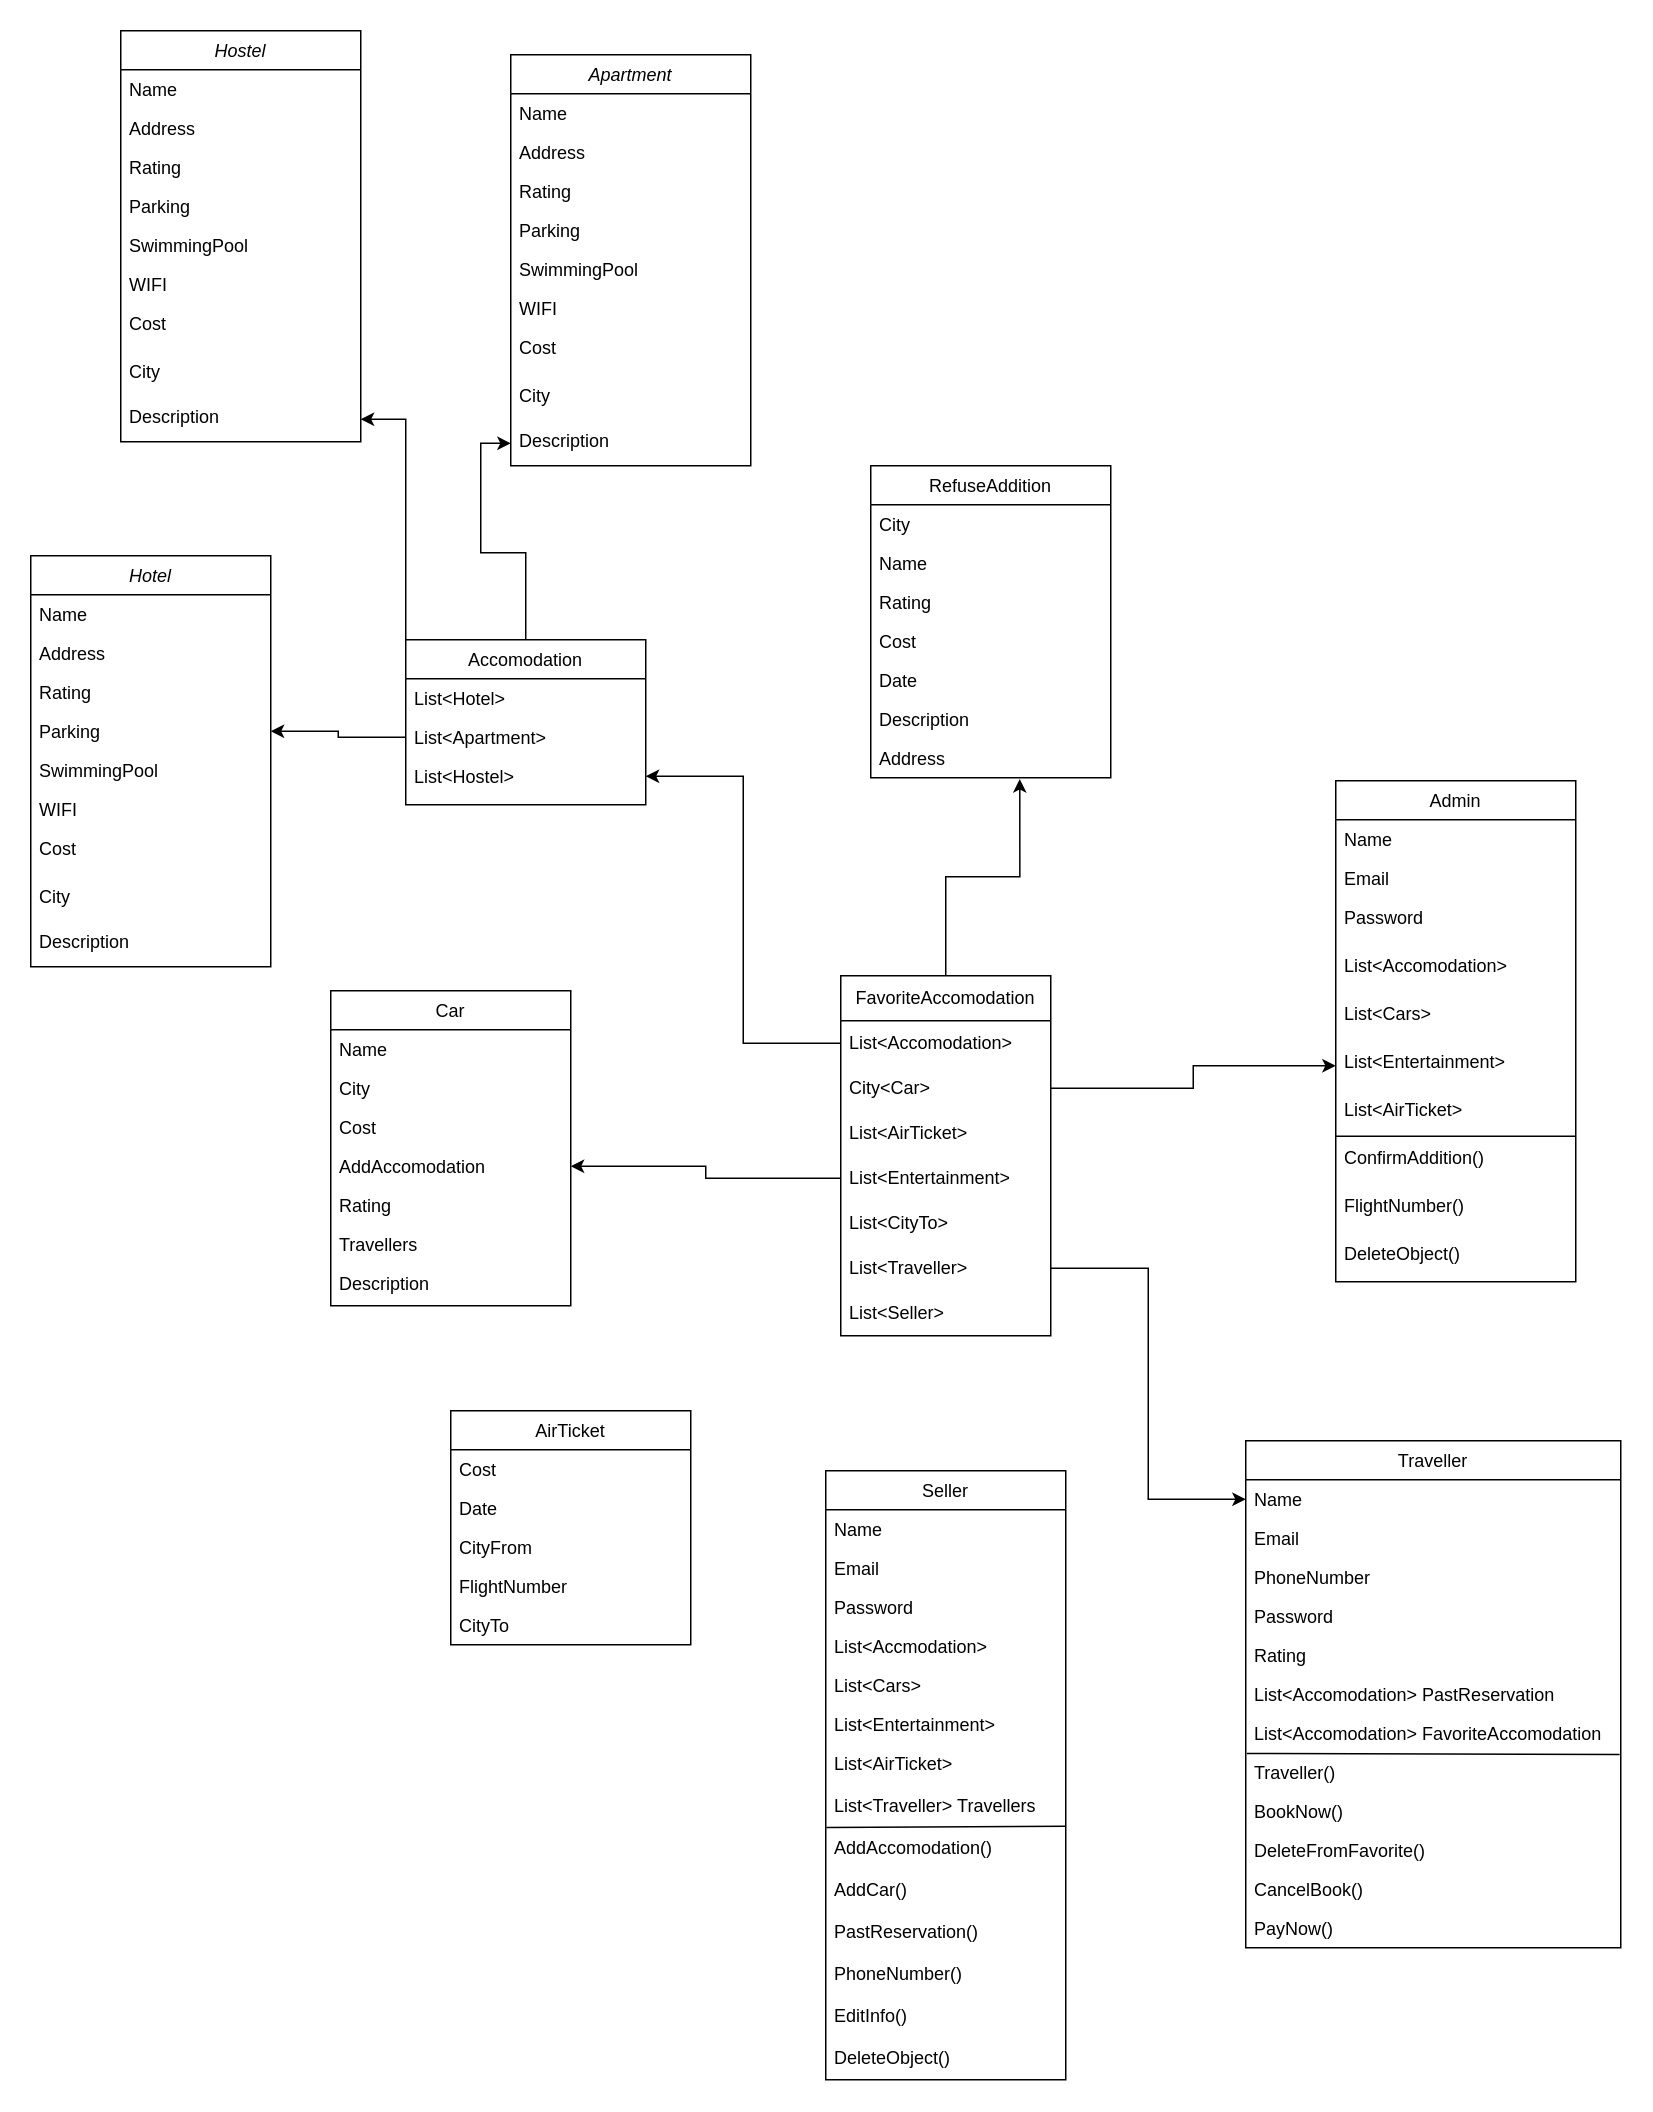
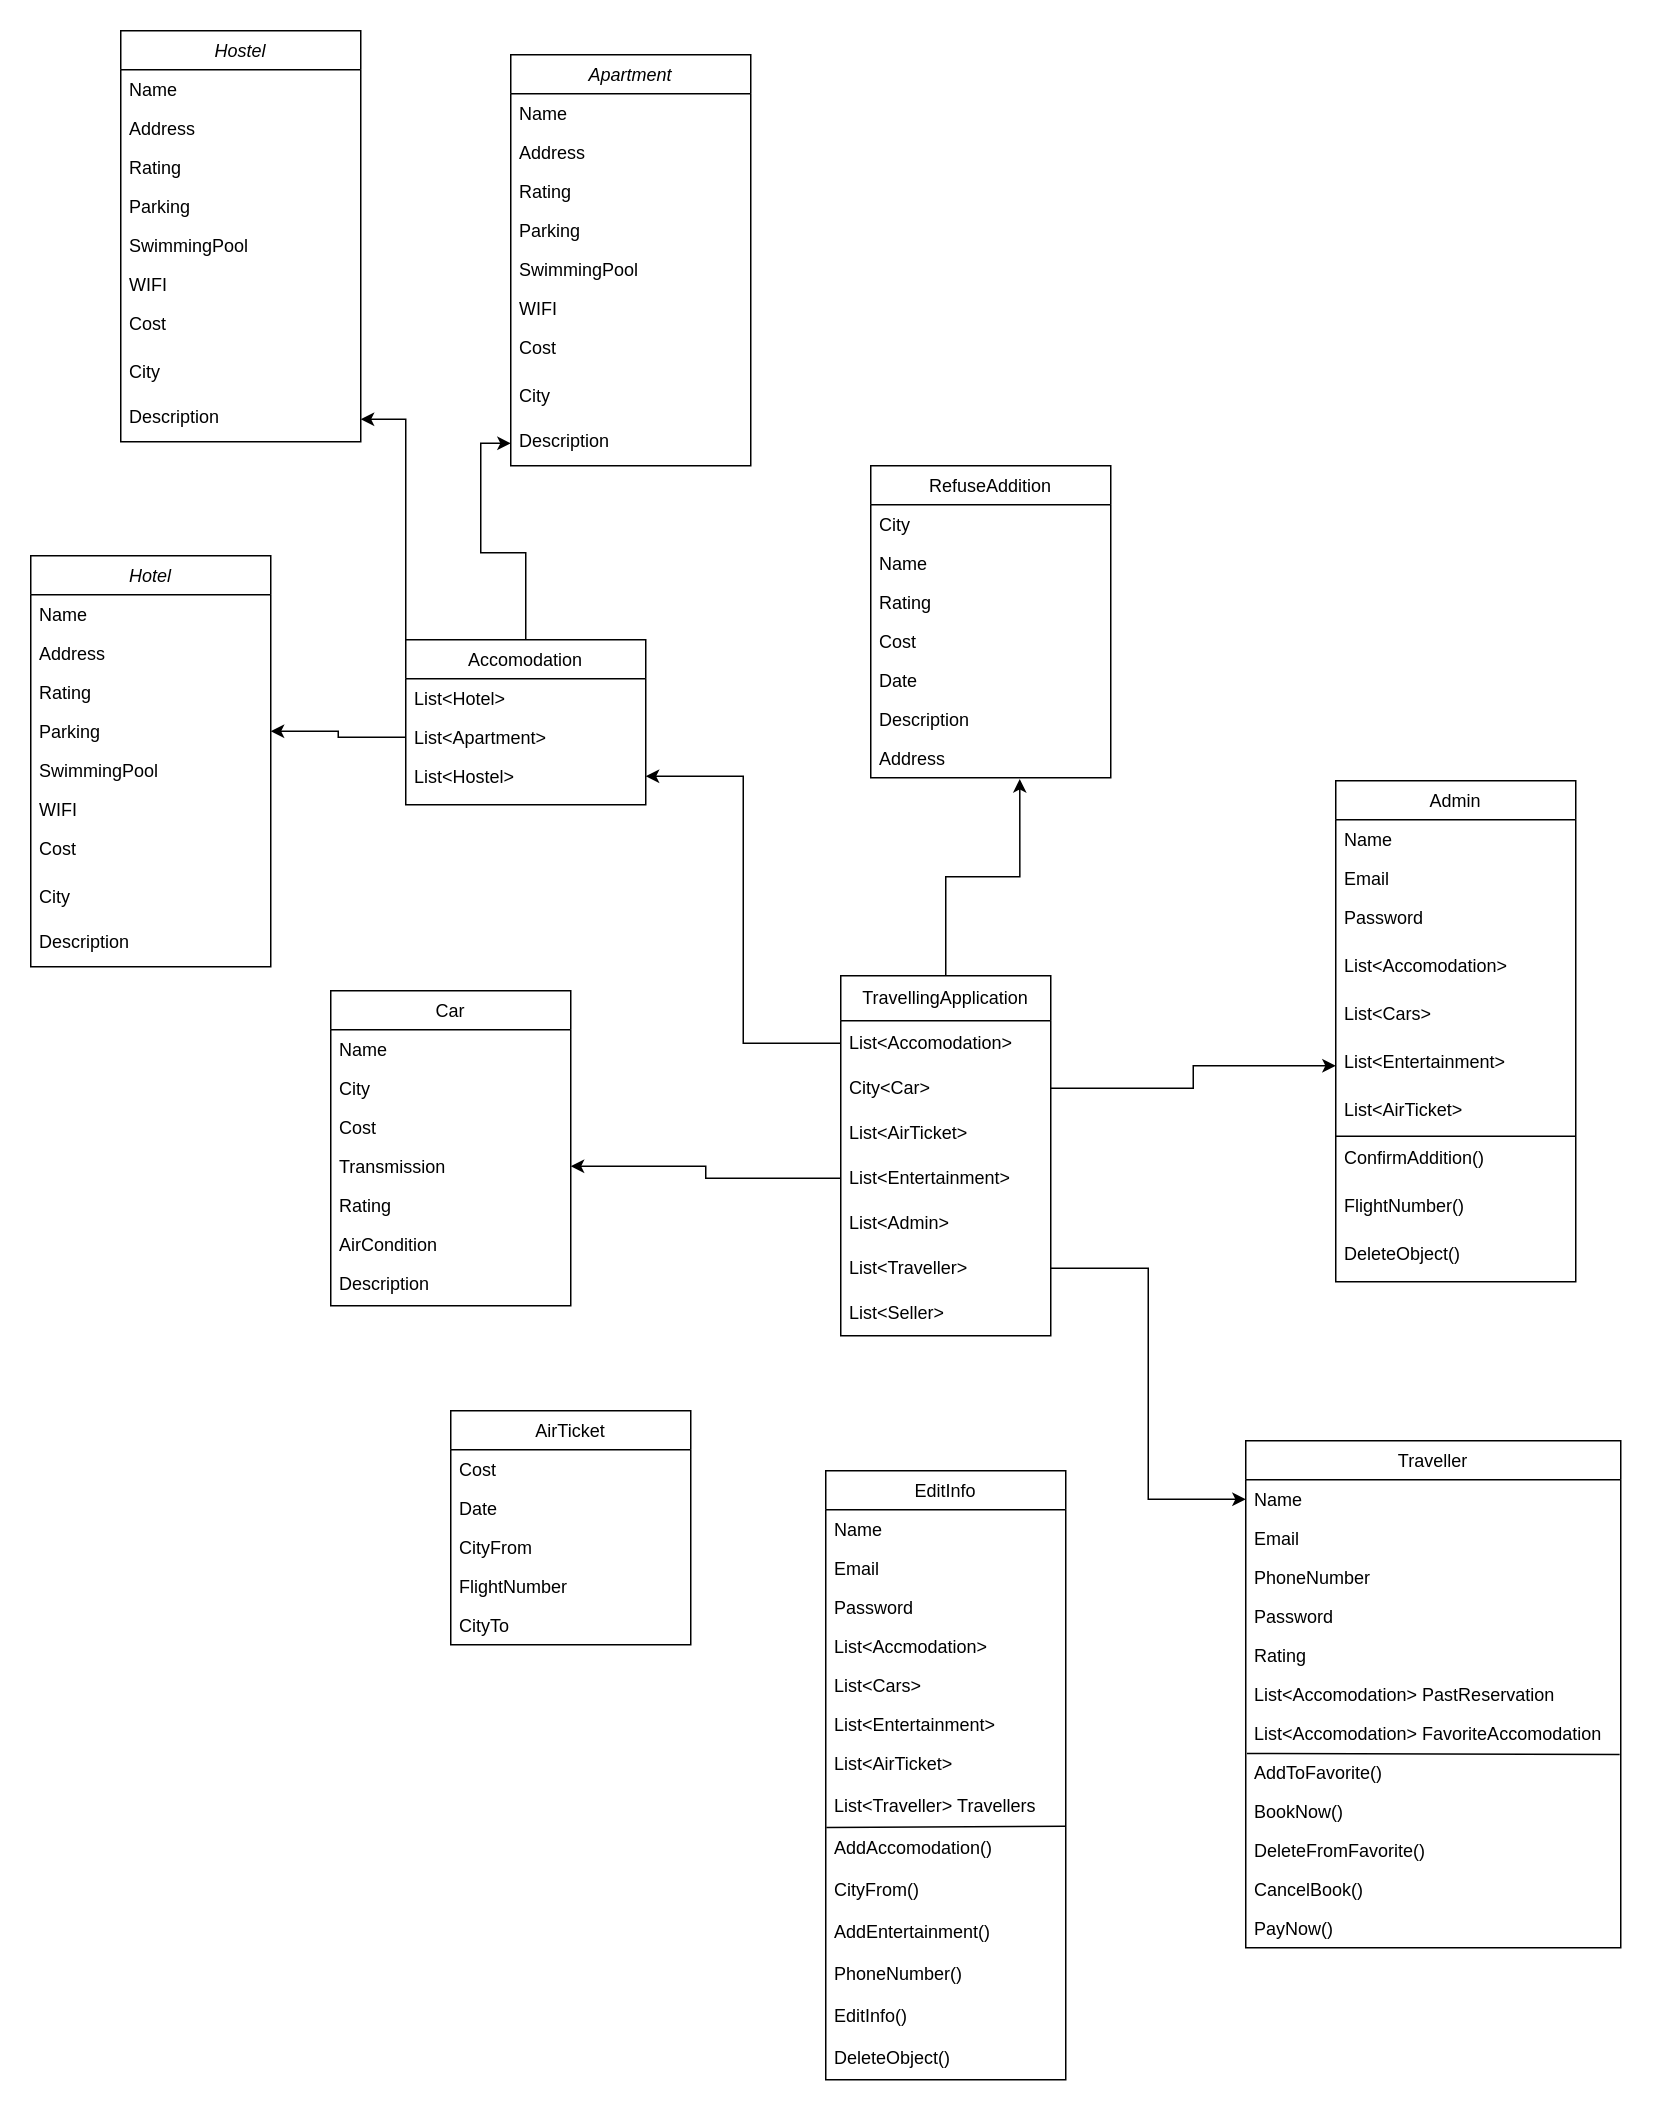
node "FavoriteAccomodation": label "FavoriteAccomodation" -> "TravellingApplication"
node "AddAccomodation": label "AddAccomodation" -> "Transmission"
node "List<CityTo>": label "List<CityTo>" -> "List<Admin>"
node "Travellers": label "Travellers" -> "AirCondition"
node "Seller": label "Seller" -> "EditInfo"
node "Traveller()": label "Traveller()" -> "AddToFavorite()"
node "AddCar()": label "AddCar()" -> "CityFrom()"
node "PastReservation()": label "PastReservation()" -> "AddEntertainment()"
